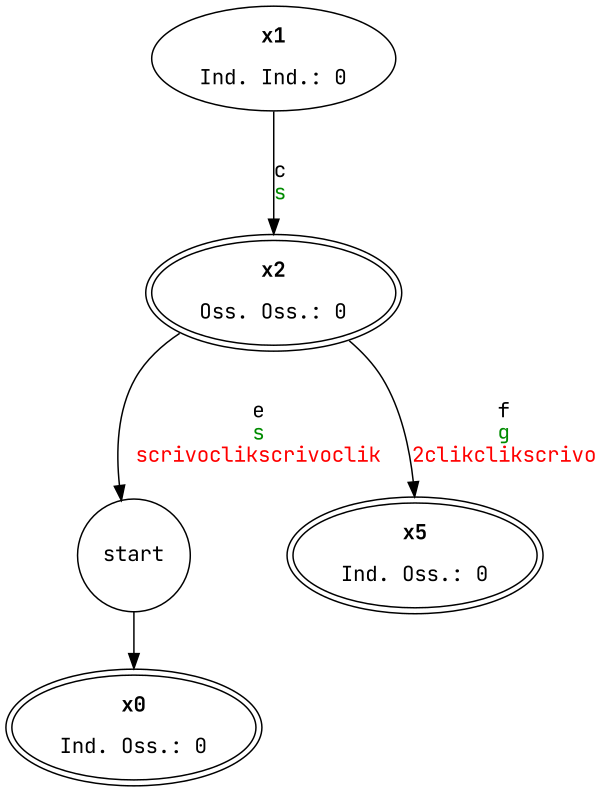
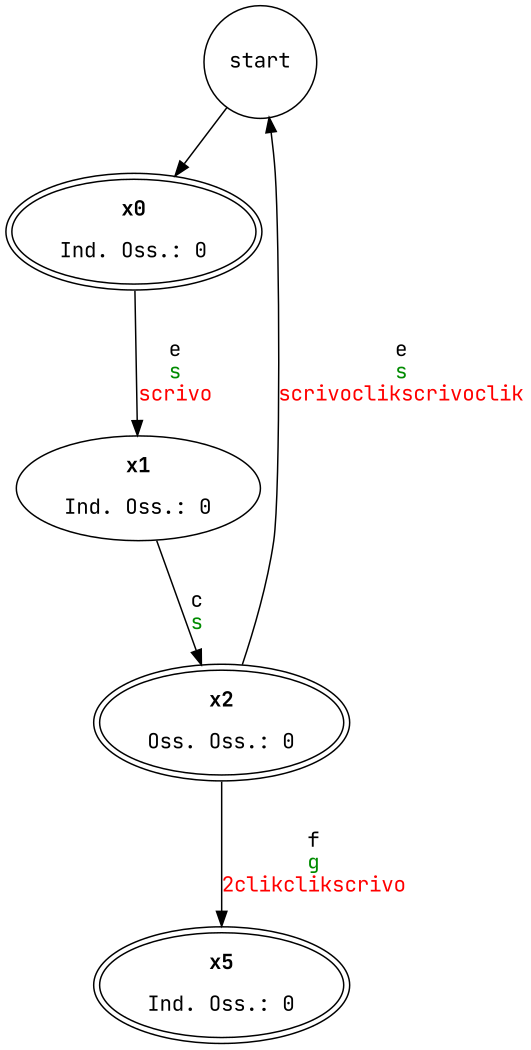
node "x1": text "Ind. Ind.: 0" -> "Ind. Oss.: 0"
edge "x0" -> "x1": added, label "e s scrivo"
